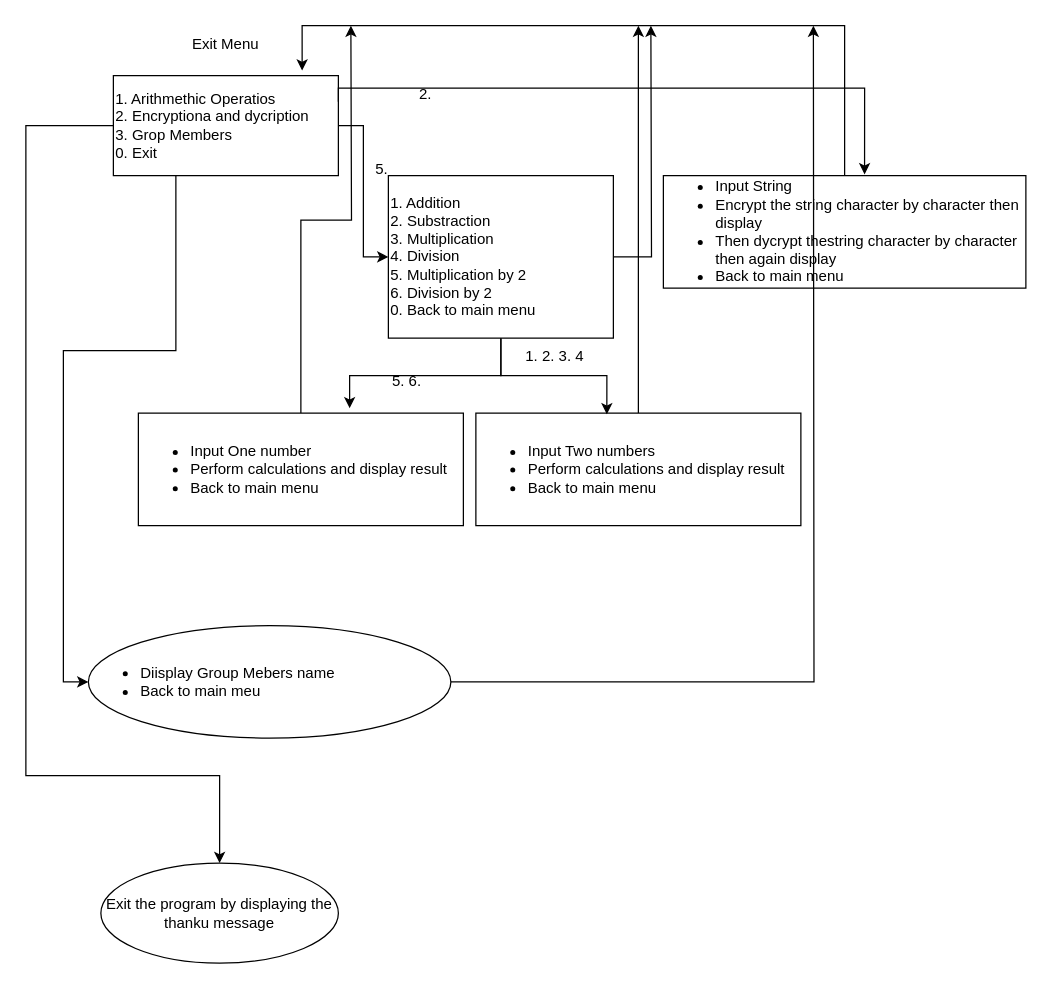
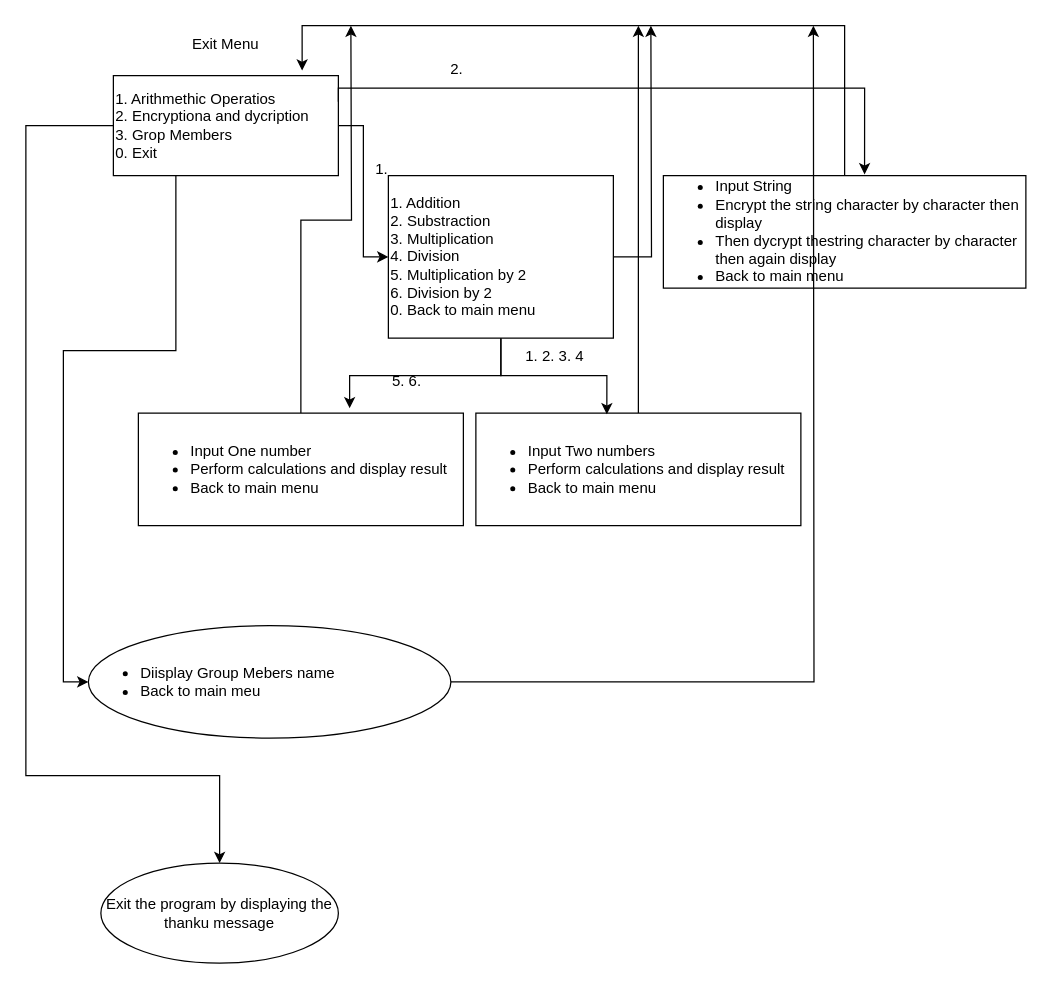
node "2.": moved (426, 94) -> (457, 69)
node "5.": label "5." -> "1."
